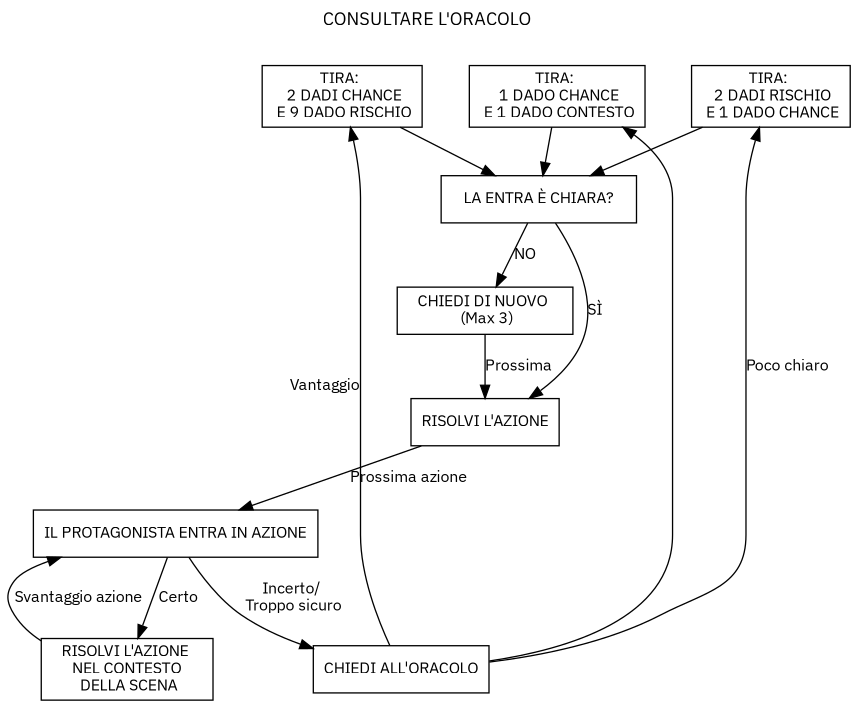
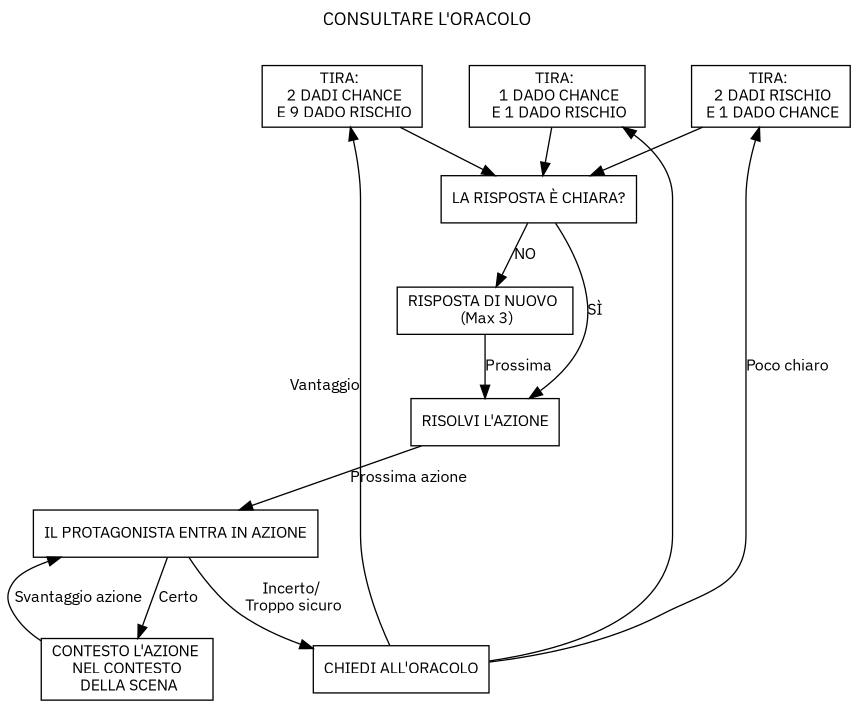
node "TIRA: 1 DADO CHANCE E 1 DADO CONTESTO": label "TIRA: 1 DADO CHANCE E 1 DADO CONTESTO" -> "TIRA: 1 DADO CHANCE E 1 DADO RISCHIO"
node "LA ENTRA È CHIARA?": label "LA ENTRA È CHIARA?" -> "LA RISPOSTA È CHIARA?"
node "CHIEDI DI NUOVO (Max 3)": label "CHIEDI DI NUOVO (Max 3)" -> "RISPOSTA DI NUOVO (Max 3)"
node "RISOLVI L'AZIONE NEL CONTESTO DELLA SCENA": label "RISOLVI L'AZIONE NEL CONTESTO DELLA SCENA" -> "CONTESTO L'AZIONE NEL CONTESTO DELLA SCENA"
